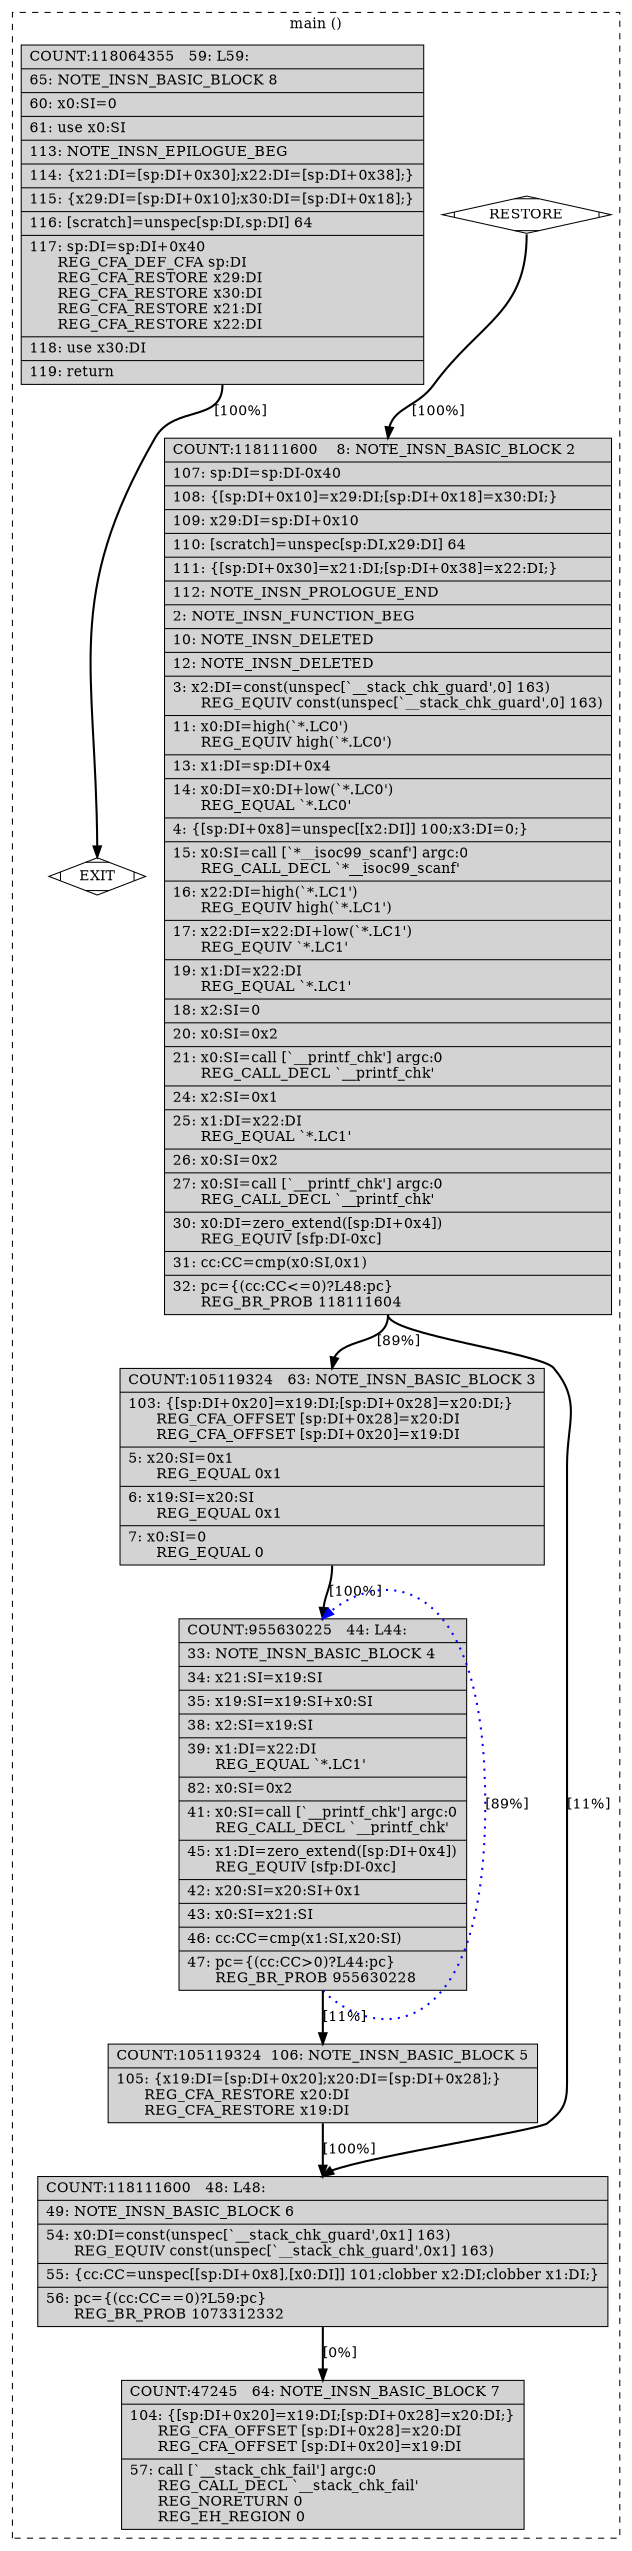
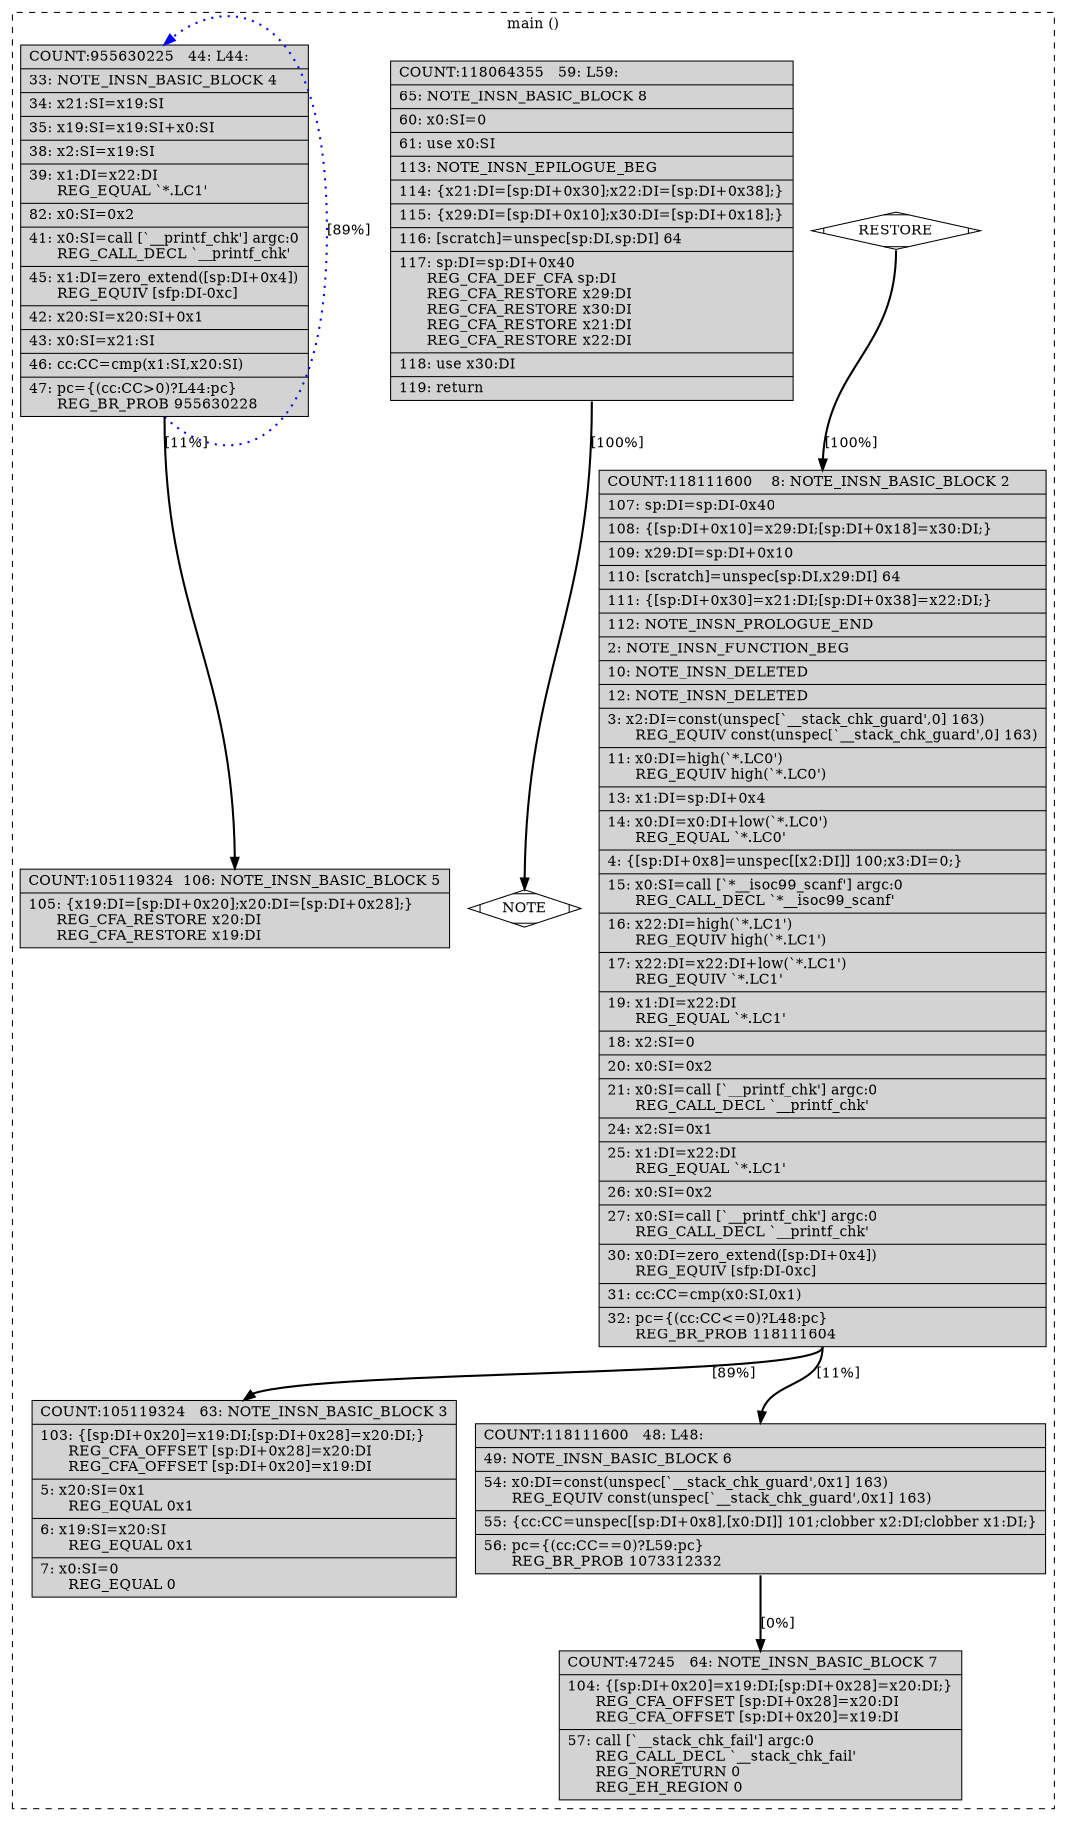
node "EXIT": label "EXIT" -> "NOTE"
edge "COUNT:105119324   63: NOTE_INSN_BASIC_BLOCK 3" -> "COUNT:955630225   44: L44:": removed, label "[100%]"
edge "COUNT:105119324  106: NOTE_INSN_BASIC_BLOCK 5" -> "COUNT:118111600   48: L48:": removed, label "[100%]"
